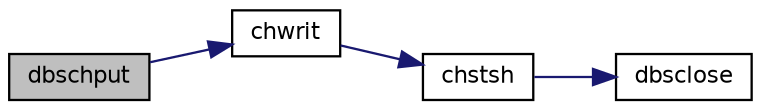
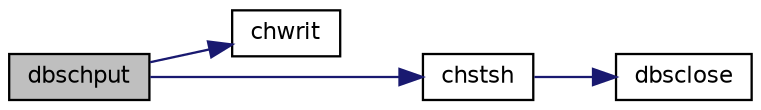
edge "chwrit" -> "chstsh": now "dbschput" -> "chstsh"
